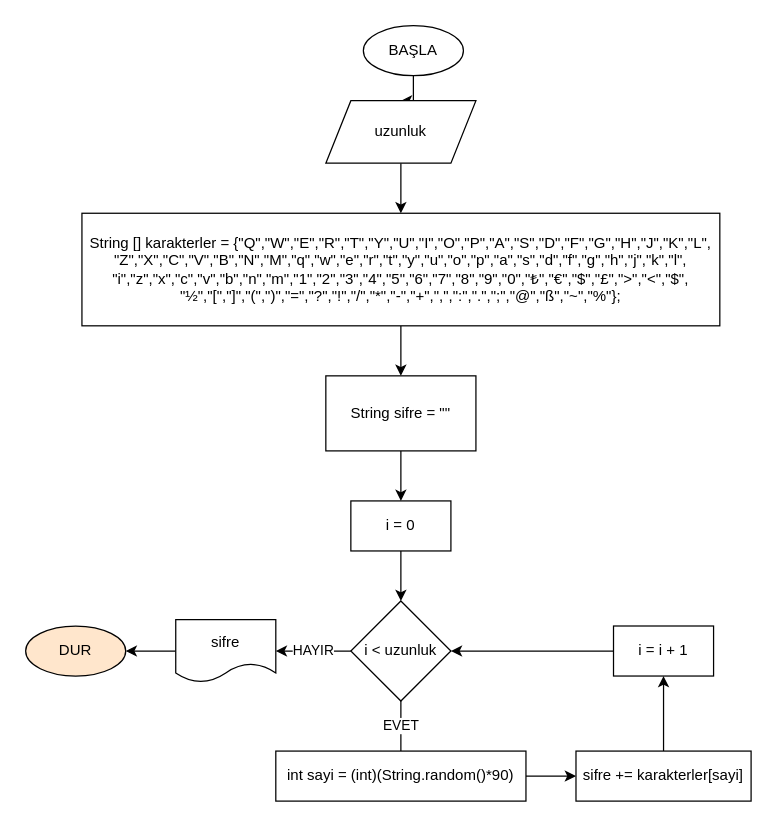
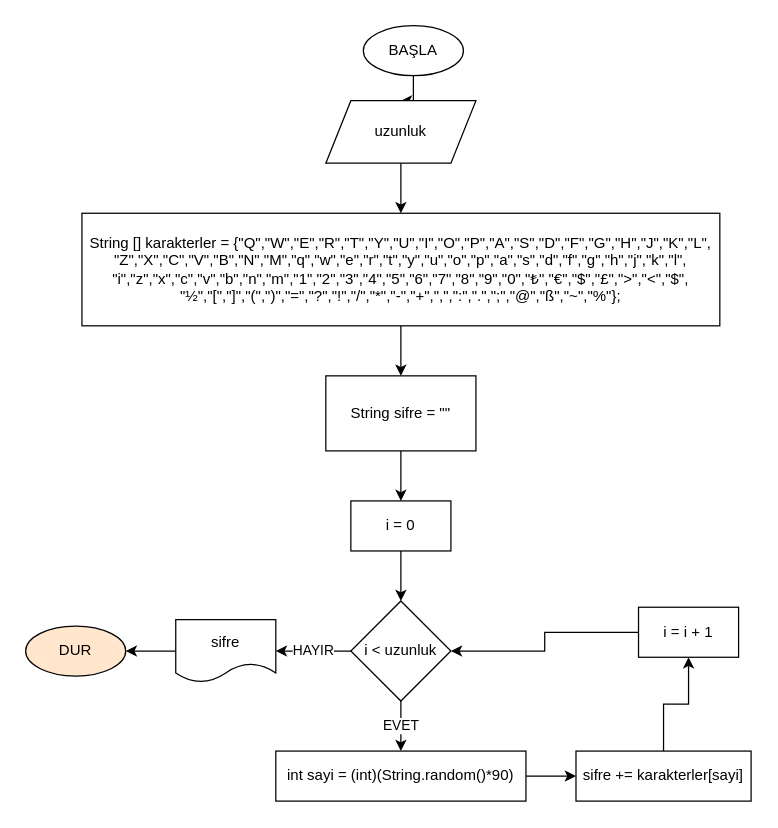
node "i = i + 1": moved (663, 651) -> (688, 632)
edge "i < uzunluk" -- "int sayi = (int)(String.random()*90)": arrowhead none -> classic
